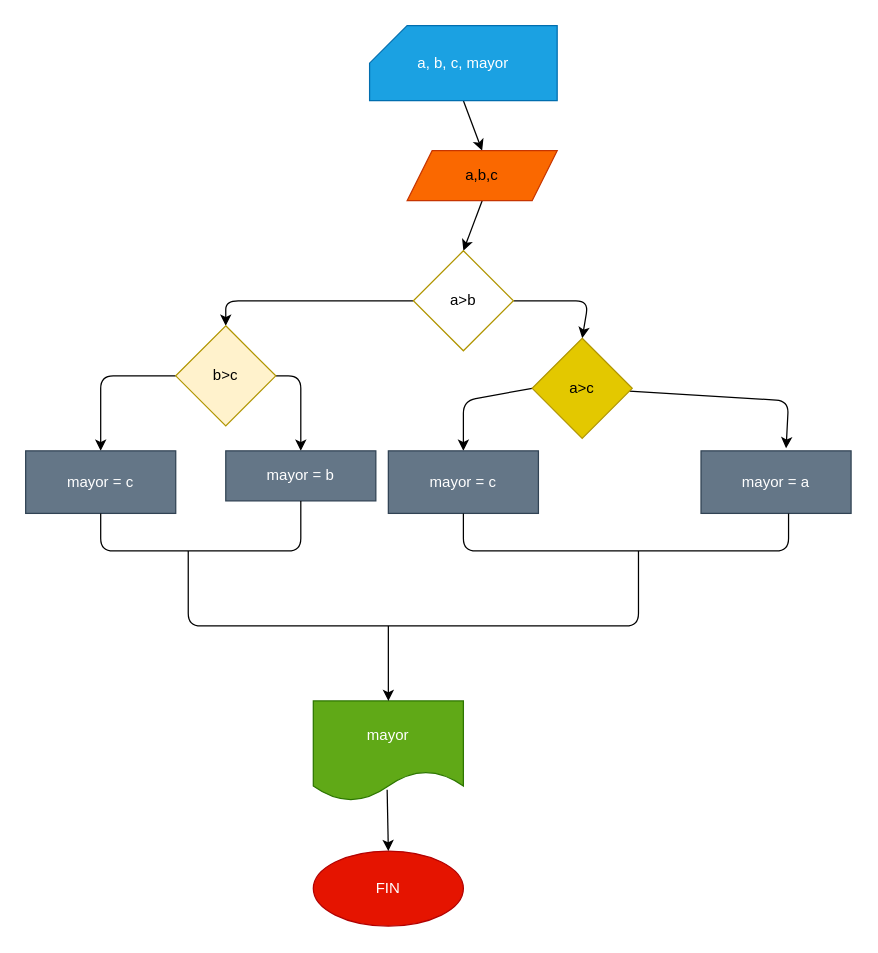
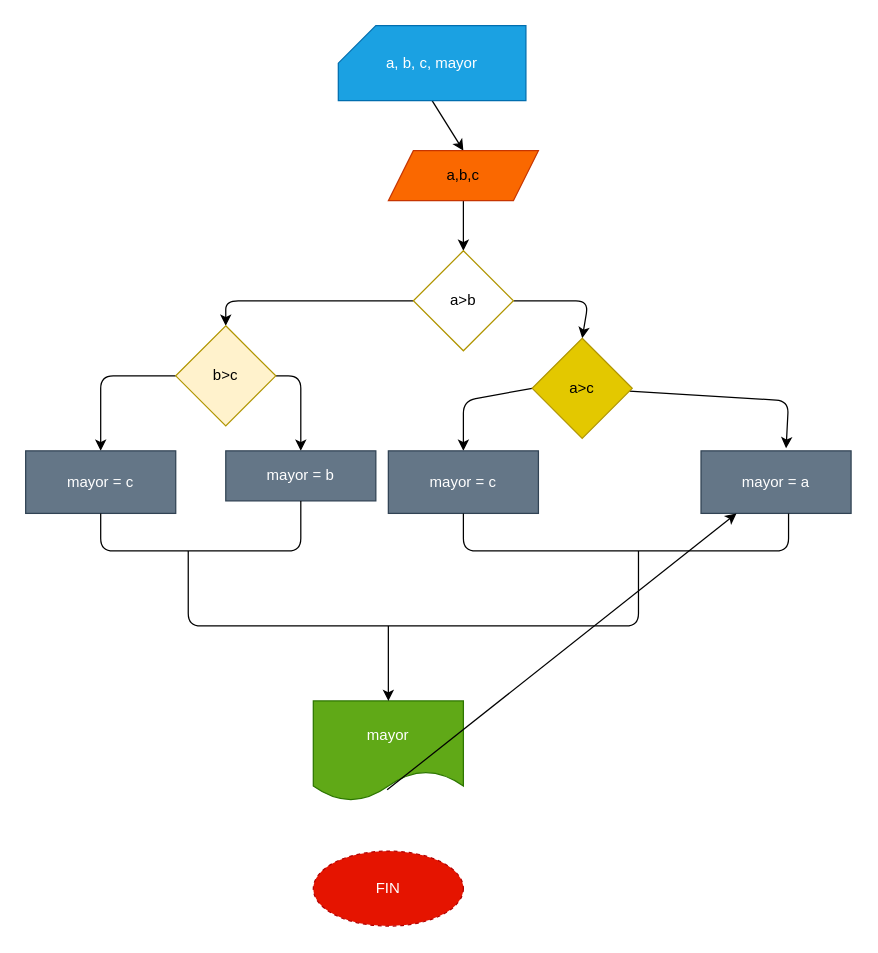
node "a, b, c, mayor": moved (463, 63) -> (432, 63)
node "a,b,c": moved (482, 176) -> (463, 176)
edge "mayor" -> "FIN": now "mayor" -> "mayor = a"
node "FIN": style solid -> dashed
